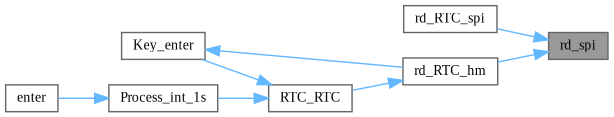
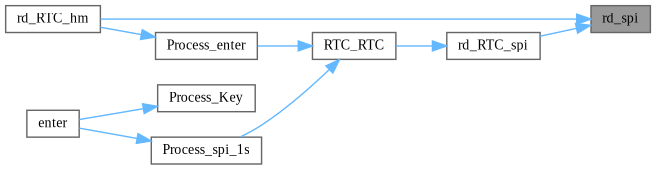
node "Key_enter": label "Key_enter" -> "Process_enter"
edge "RTC_RTC" -> "rd_RTC_hm": now "RTC_RTC" -> "rd_RTC_spi"
node "Process_int_1s": label "Process_int_1s" -> "Process_spi_1s"
node "Process_Key": added
